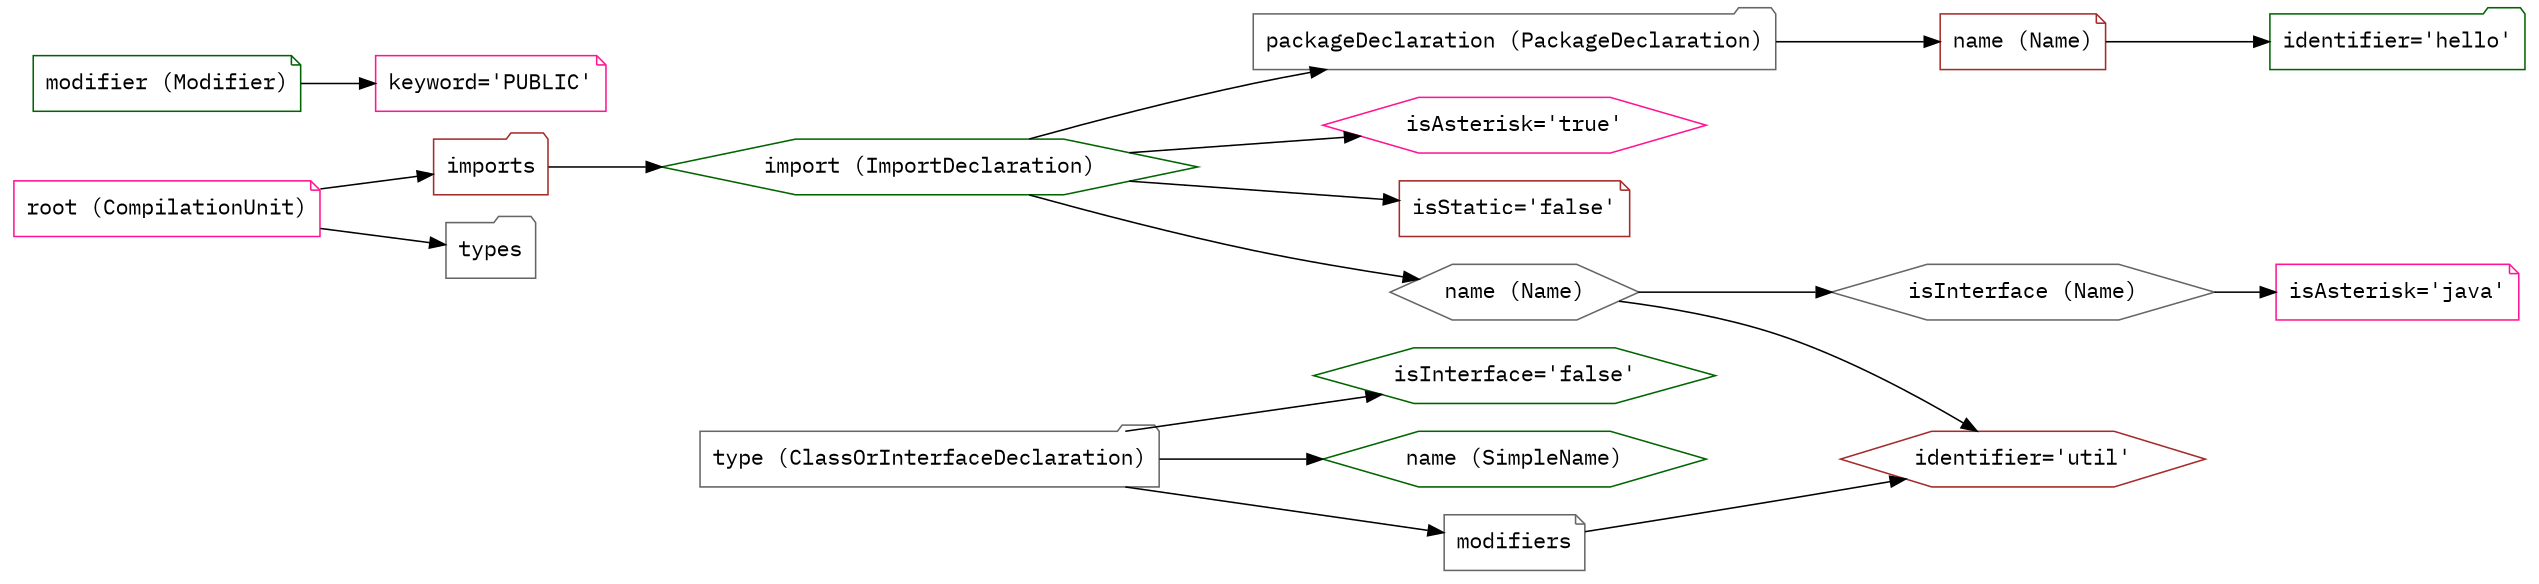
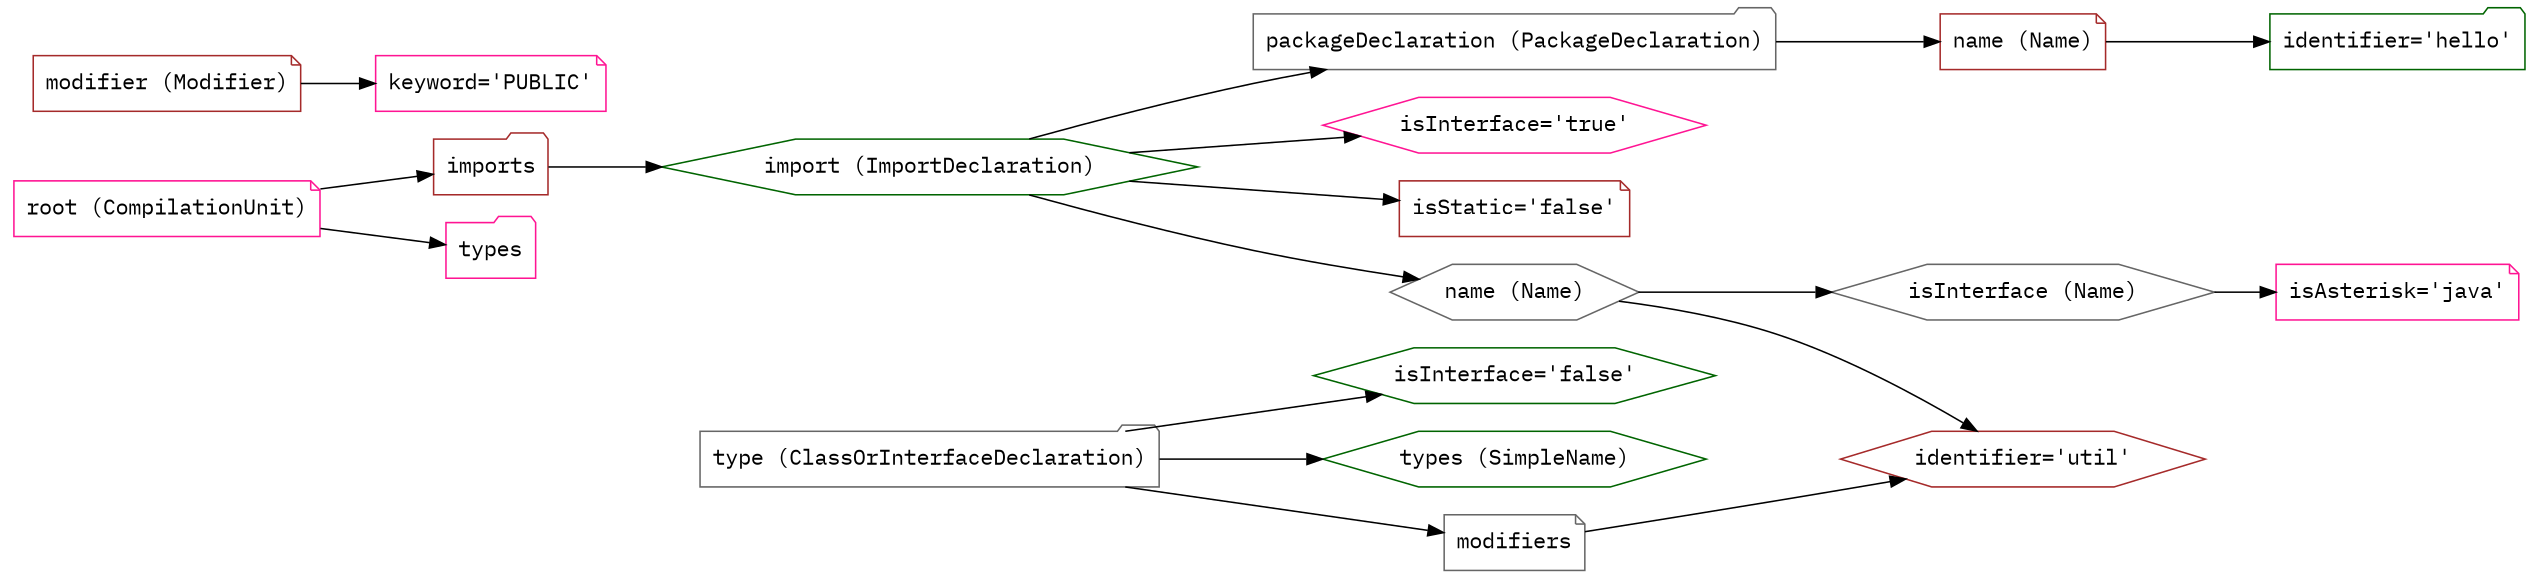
node "modifier (Modifier)": color darkgreen -> brown
node "isAsterisk='true'": label "isAsterisk='true'" -> "isInterface='true'"
node "types": color gray40 -> deeppink
node "name (SimpleName)": label "name (SimpleName)" -> "types (SimpleName)"
